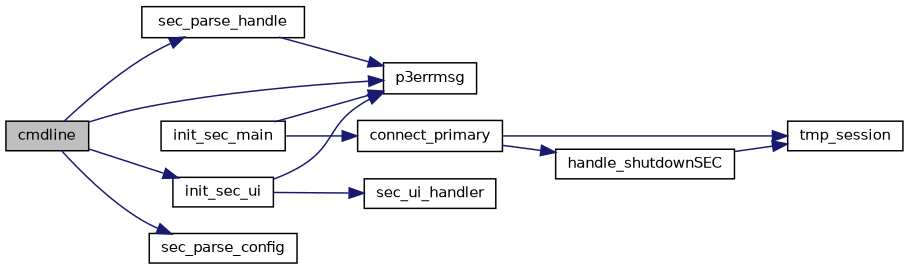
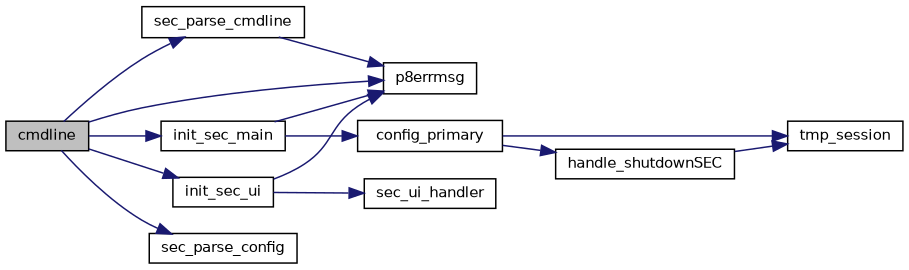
node "sec_parse_handle": label "sec_parse_handle" -> "sec_parse_cmdline"
node "p3errmsg": label "p3errmsg" -> "p8errmsg"
edge "cmdline" -> "init_sec_main": added
node "connect_primary": label "connect_primary" -> "config_primary"
